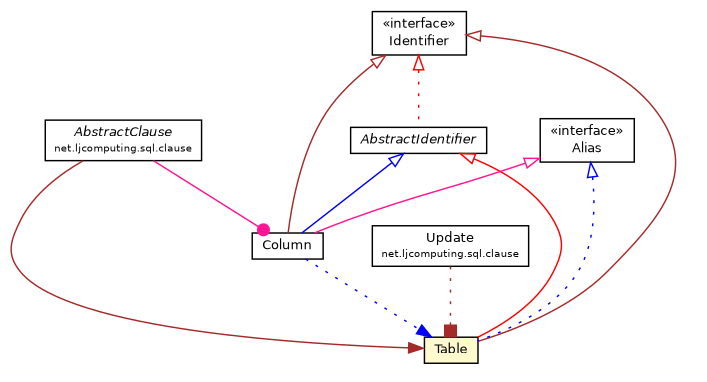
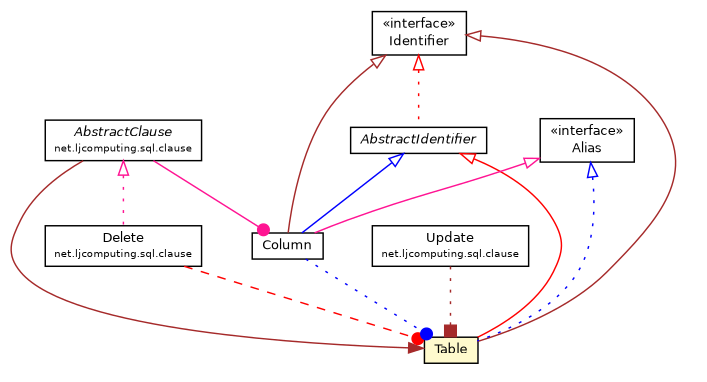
node "Delete": added
edge "Column" -> "Table": arrowhead normal -> dot
